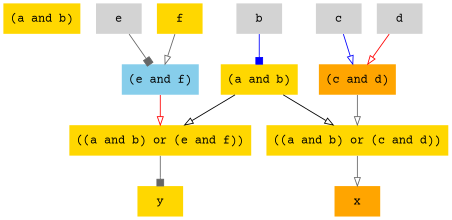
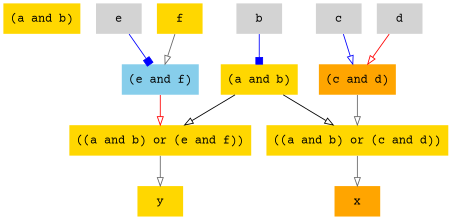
edge "e" -> "(e and f)": color gray40 -> blue
edge "((a and b) or (e and f))" -> "y": arrowhead box -> onormal
